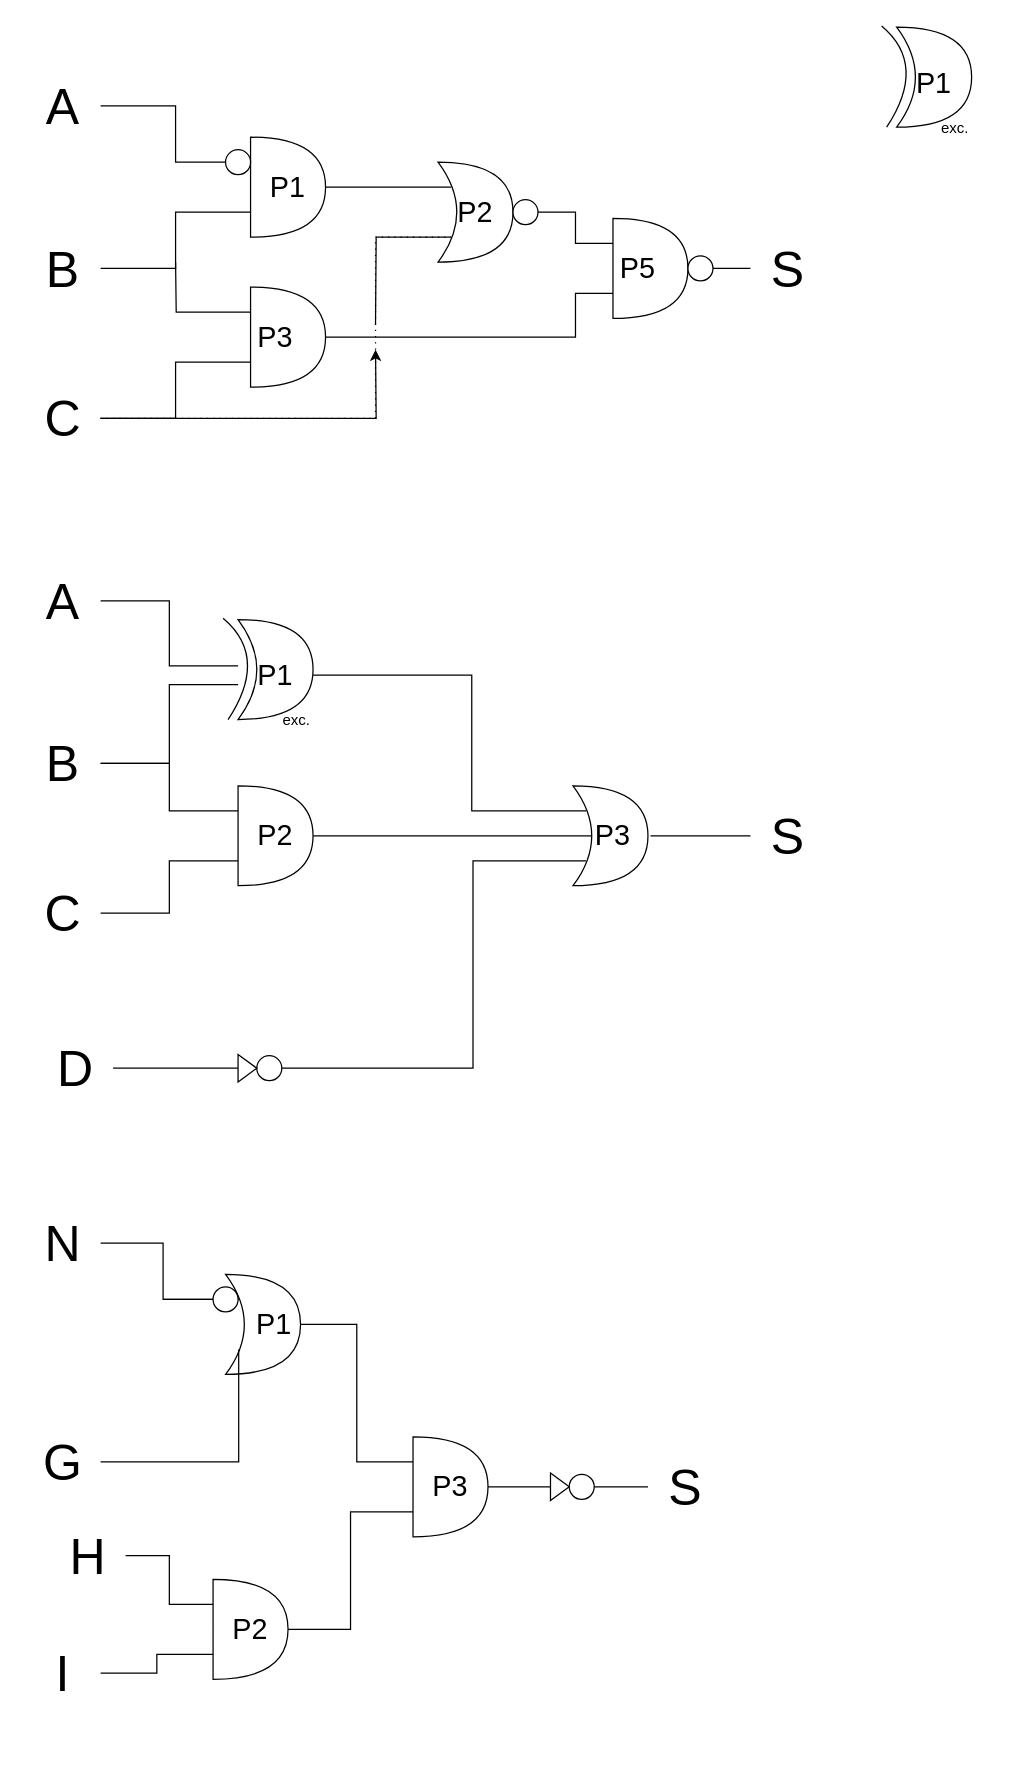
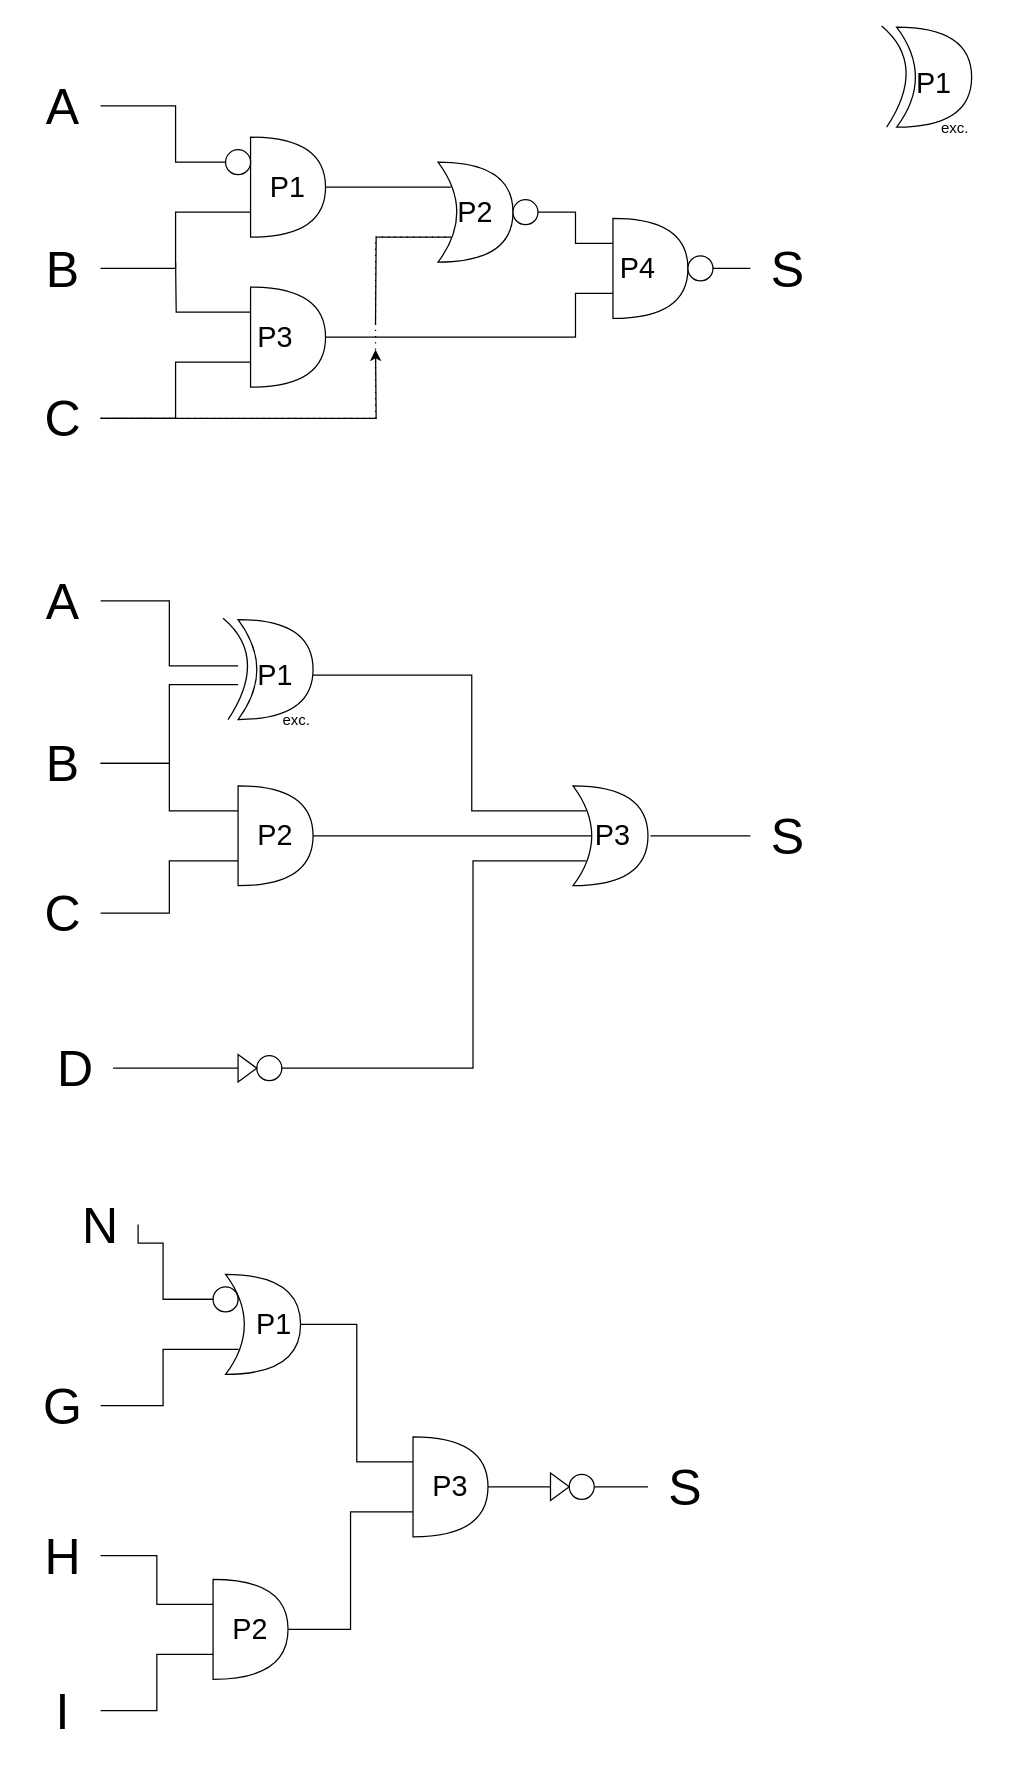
node "P5": label "P5" -> "P4"
node "N": moved (63, 1243) -> (101, 1224)
node "G": moved (63, 1462) -> (63, 1406)
node "H": moved (88, 1556) -> (63, 1556)
node "I": moved (63, 1673) -> (63, 1711)
